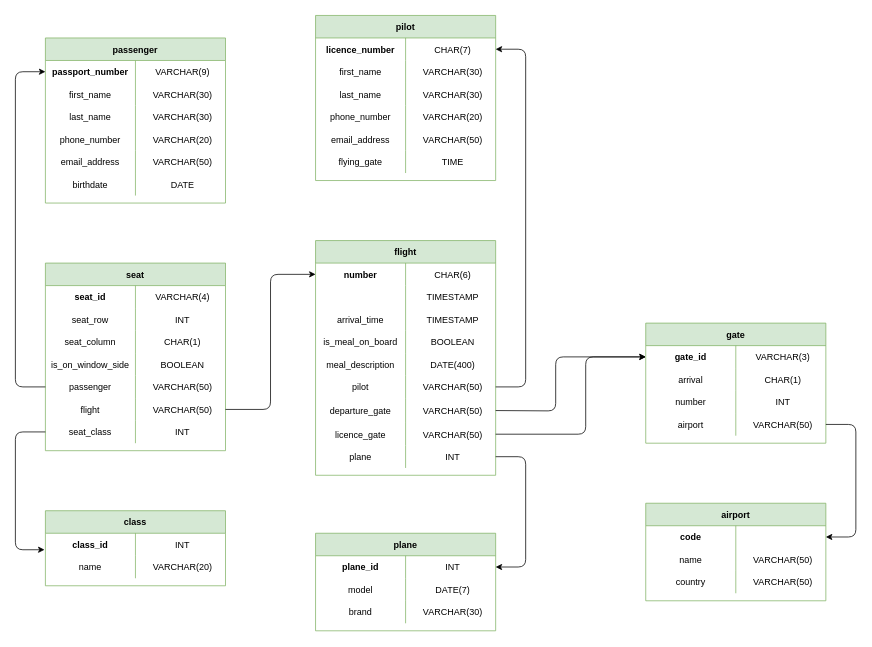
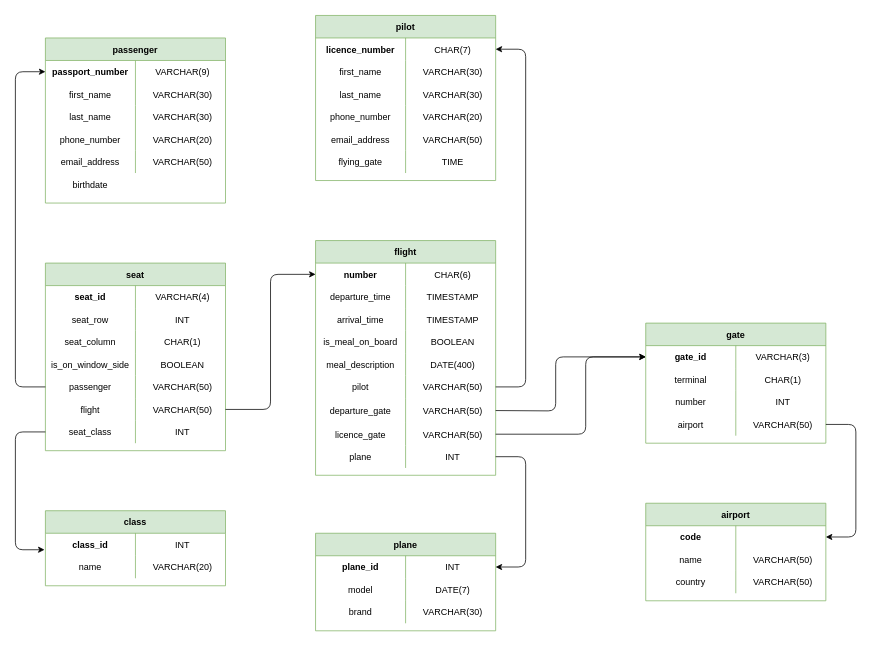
node "DATE": removed
node "departure_time": added
node "arrival": label "arrival" -> "terminal"
